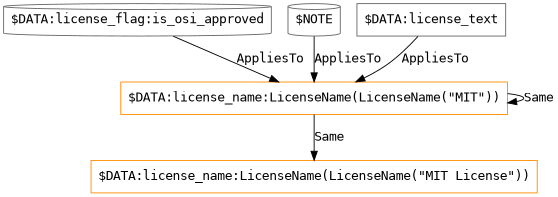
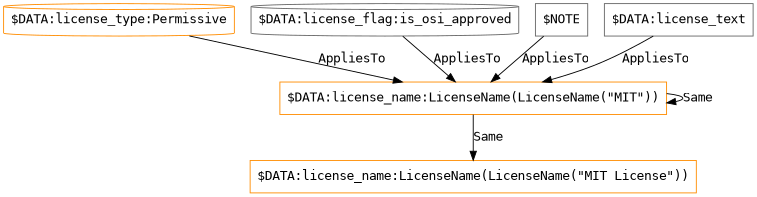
node "$DATA:license_type:Permissive": added
node "$NOTE": shape cylinder -> box
